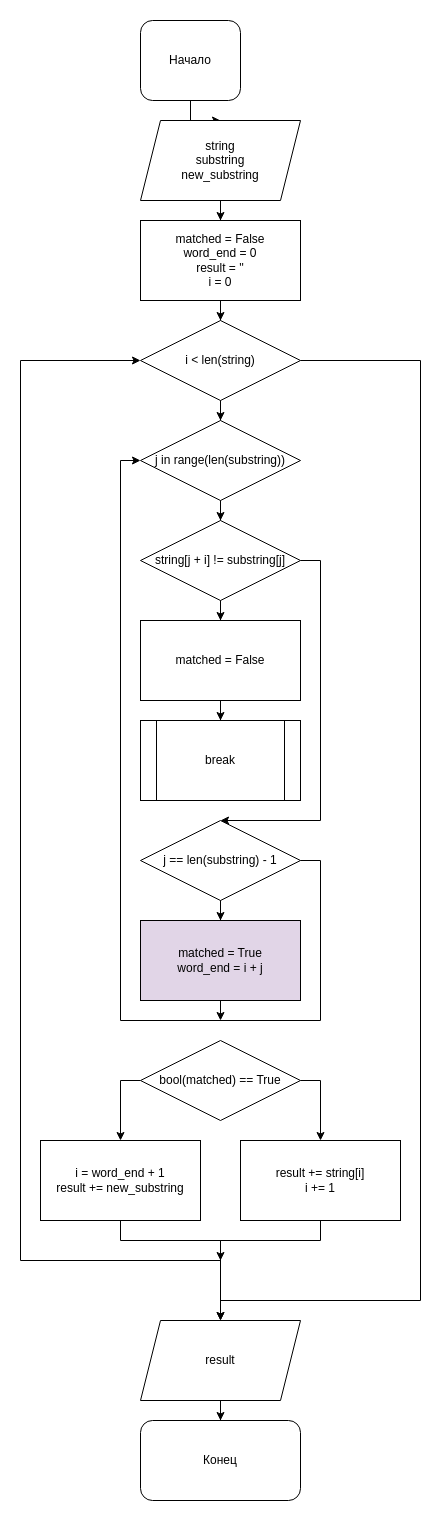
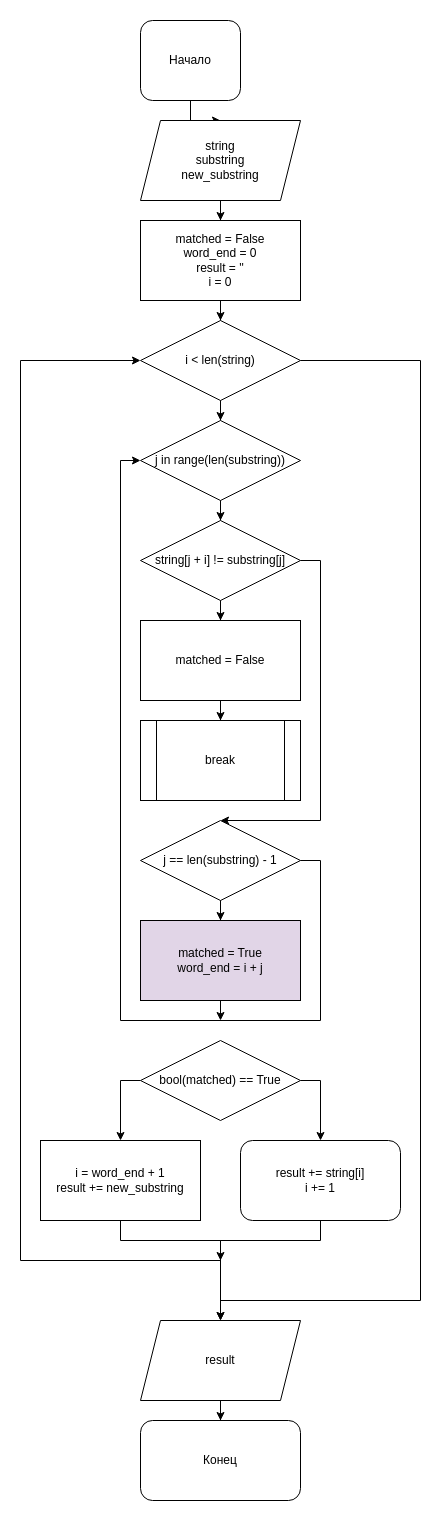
node "result += string[i] i += 1": shape rectangle -> rounded rectangle
